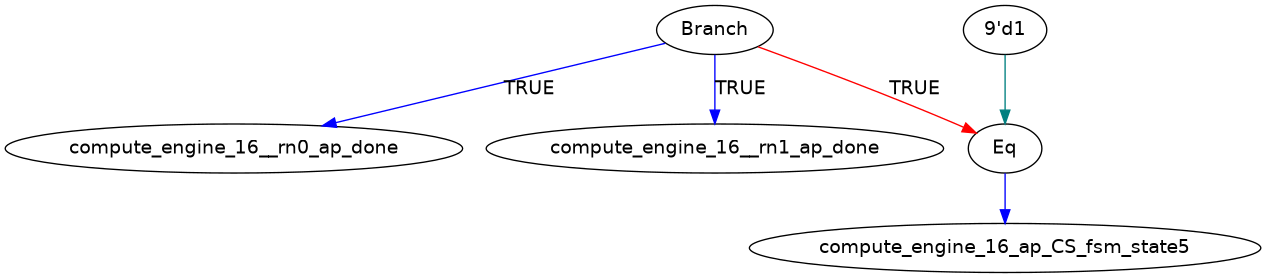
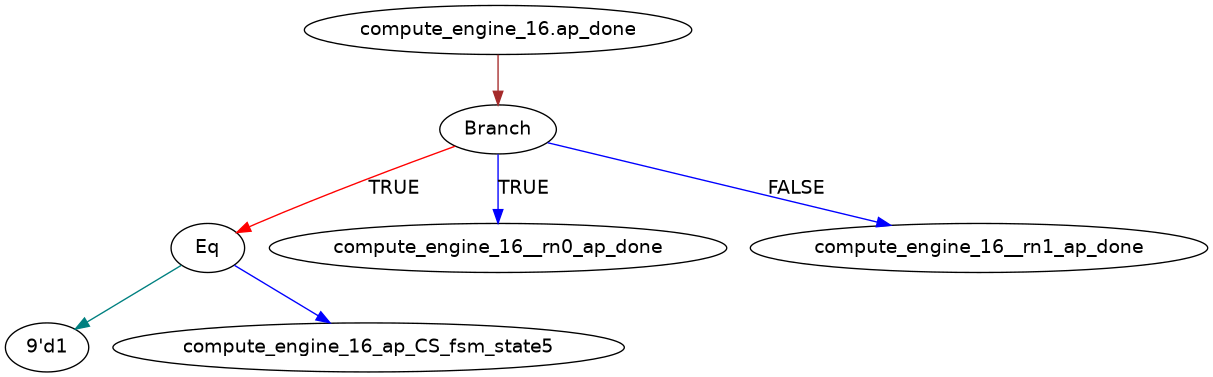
node "compute_engine_16.ap_done": added
edge "9'd1" -> "Eq": reversed
edge "Branch" -> "compute_engine_16__rn1_ap_done": label "TRUE" -> "FALSE"
